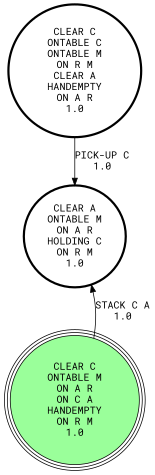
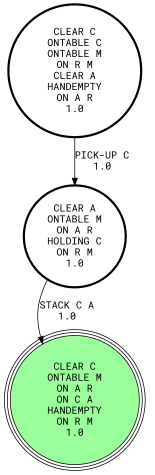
edge "CLEAR C ONTABLE M ON A R ON C A HANDEMPTY ON R M 1.0" -> "CLEAR A ONTABLE M ON A R HOLDING C ON R M 1.0": reversed
